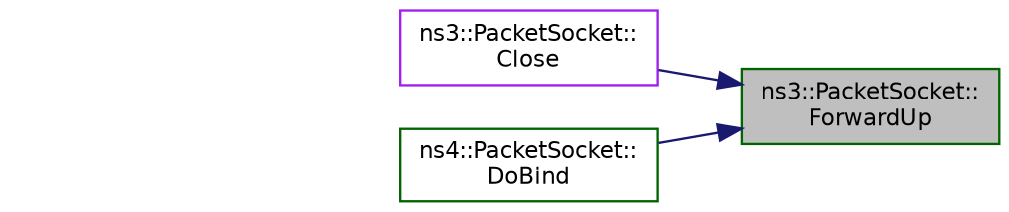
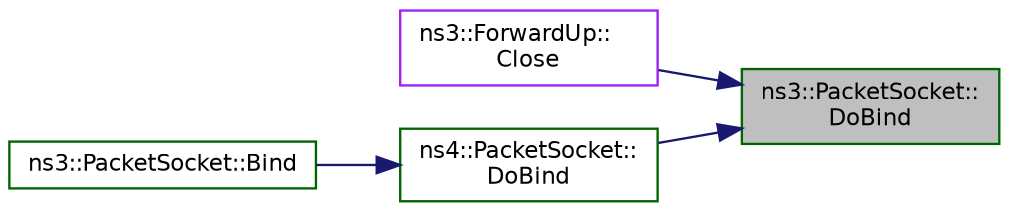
node "ns3::PacketSocket:: Close": label "ns3::PacketSocket:: Close" -> "ns3::ForwardUp:: Close"
node "ns3::PacketSocket:: ForwardUp": label "ns3::PacketSocket:: ForwardUp" -> "ns3::PacketSocket:: DoBind"
node "ns3::PacketSocket::Bind": added
